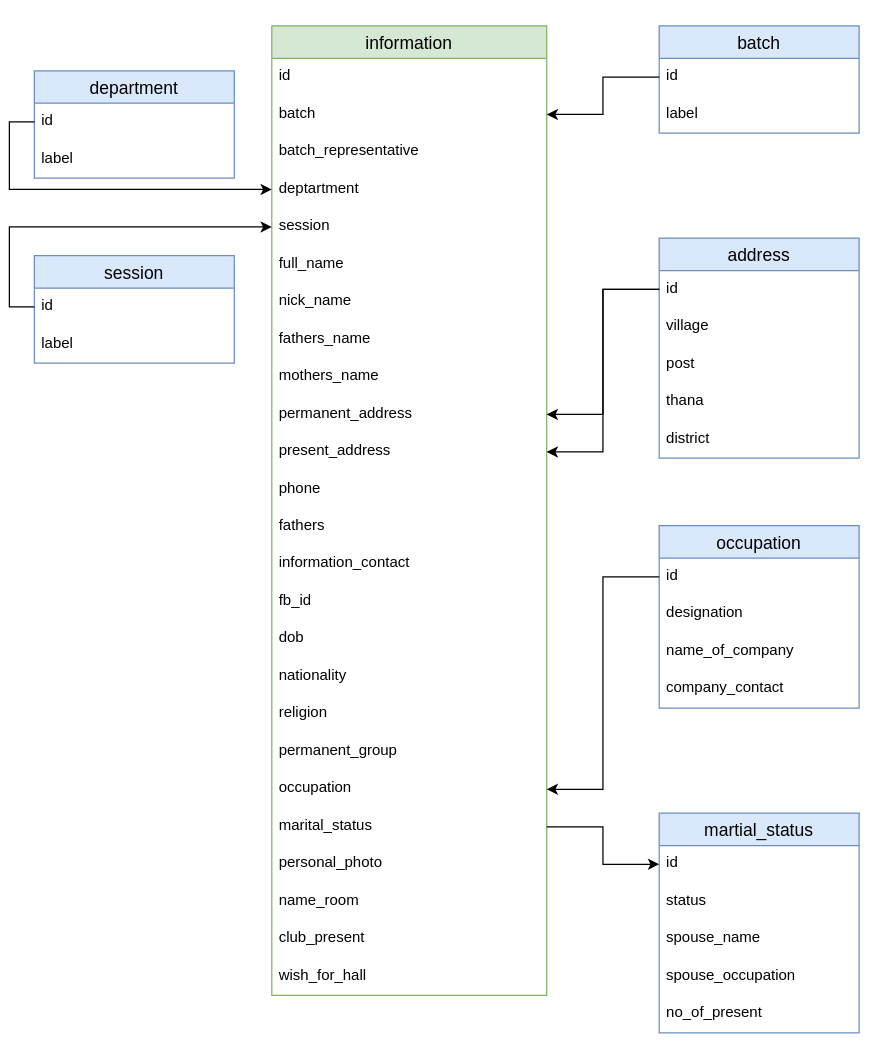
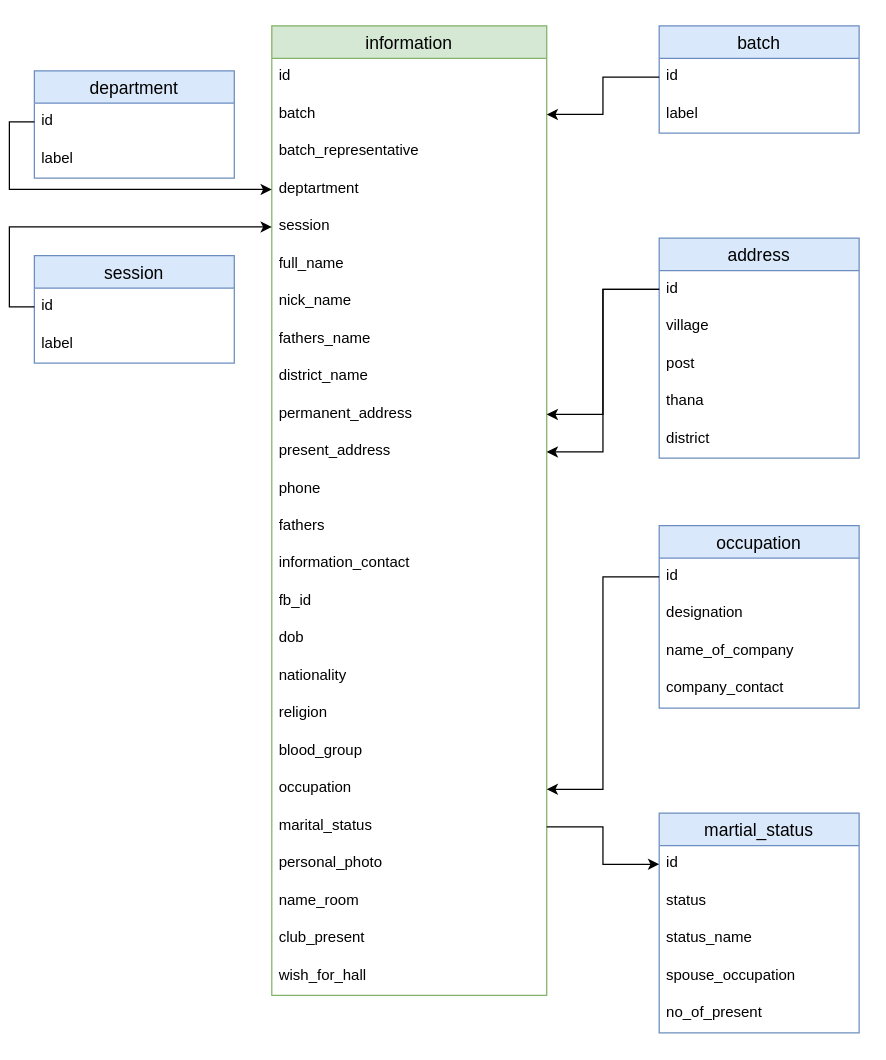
node "mothers_name": label "mothers_name" -> "district_name"
node "permanent_group": label "permanent_group" -> "blood_group"
node "spouse_name": label "spouse_name" -> "status_name"
